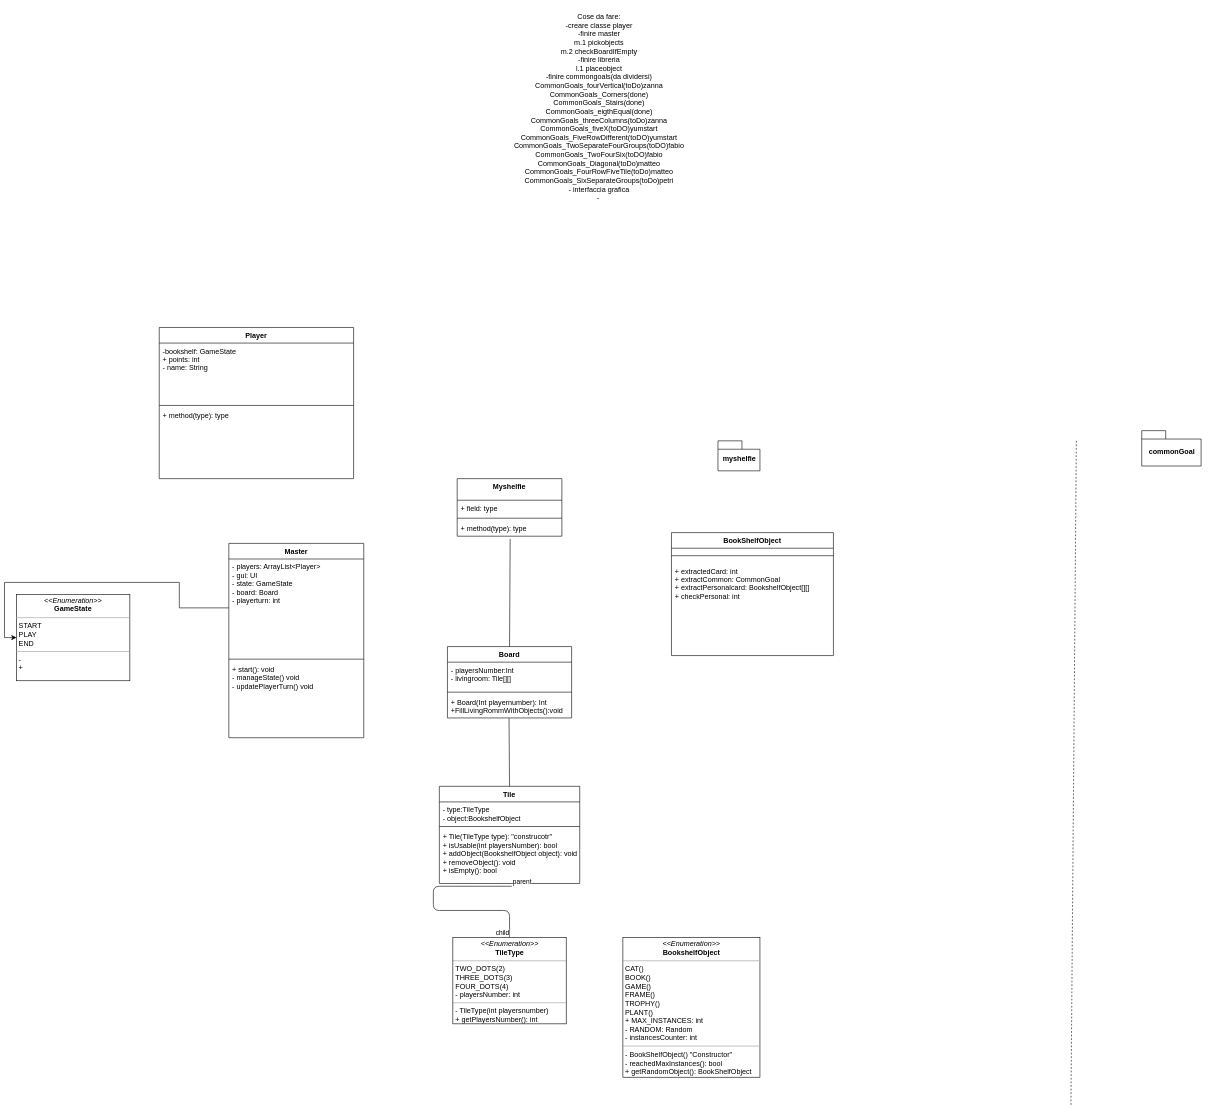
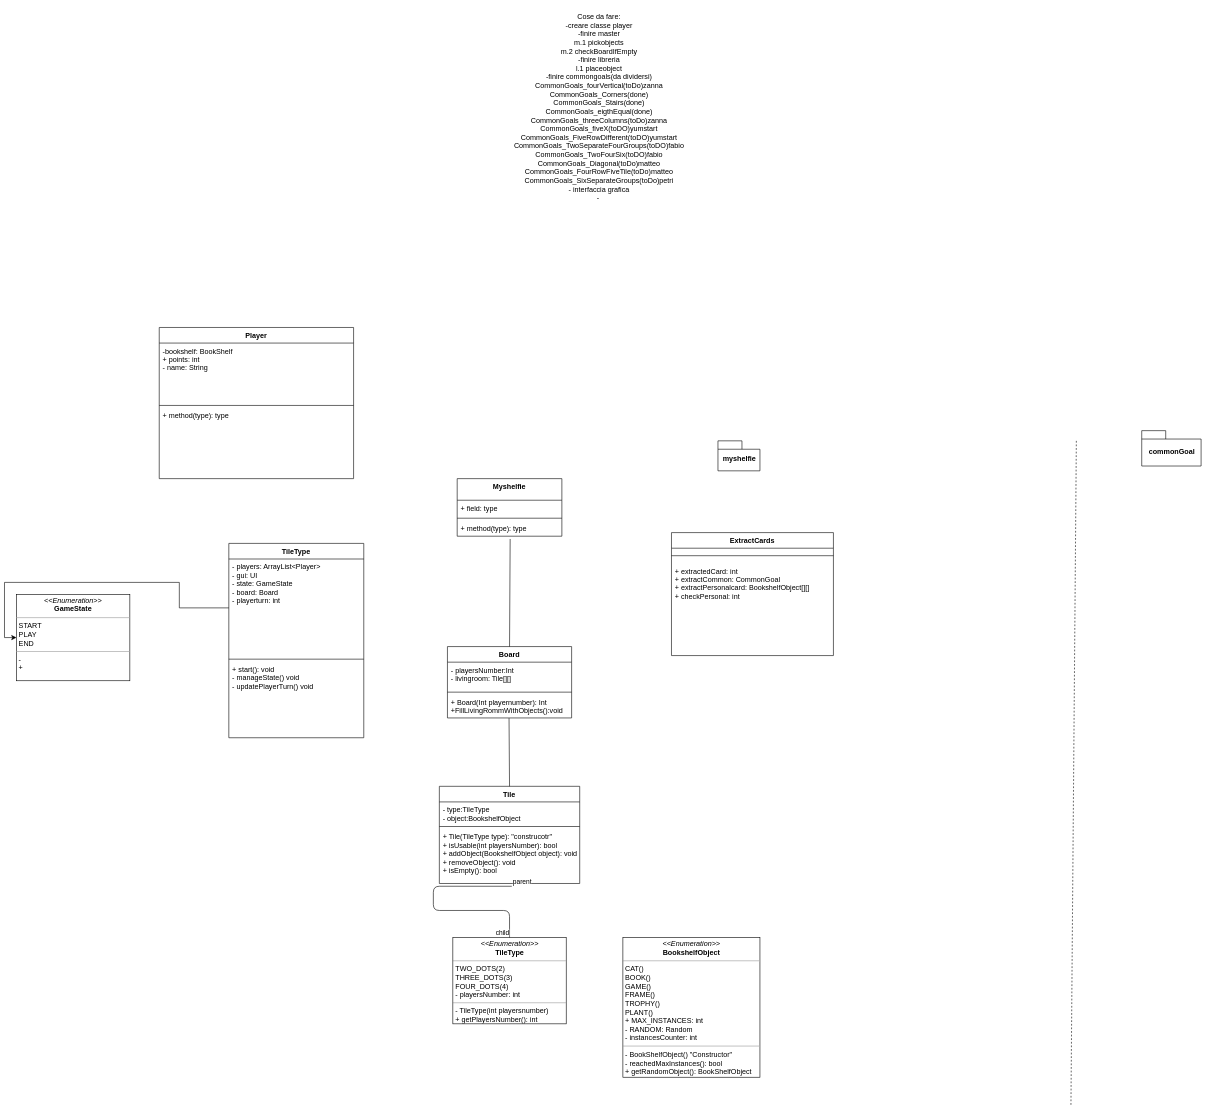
node "-bookshelf: GameState + points: int - name: String": label "-bookshelf: GameState + points: int - name: String" -> "-bookshelf: BookShelf + points: int - name: String"
node "BookShelfObject": label "BookShelfObject" -> "ExtractCards"
node "Master": label "Master" -> "TileType"
